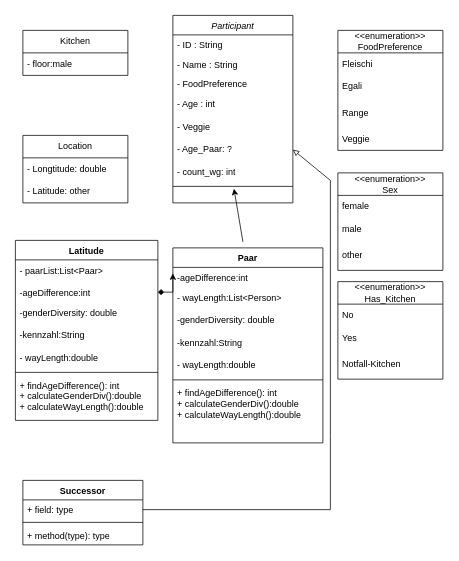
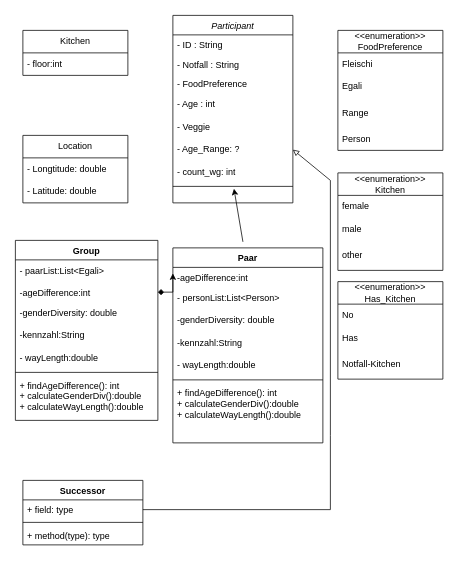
node "- floor:male": label "- floor:male" -> "- floor:int"
node "- Name : String": label "- Name : String" -> "- Notfall : String"
node "Veggie": label "Veggie" -> "Person"
node "- Age_Paar: ?": label "- Age_Paar: ?" -> "- Age_Range: ?"
node "<<enumeration>> Sex": label "<<enumeration>> Sex" -> "<<enumeration>> Kitchen"
node "- Latitude: other": label "- Latitude: other" -> "- Latitude: double"
node "Latitude": label "Latitude" -> "Group"
node "- paarList:List<Paar>": label "- paarList:List<Paar>" -> "- paarList:List<Egali>"
node "- wayLength:List<Person>": label "- wayLength:List<Person>" -> "- personList:List<Person>"
node "Yes": label "Yes" -> "Has"
